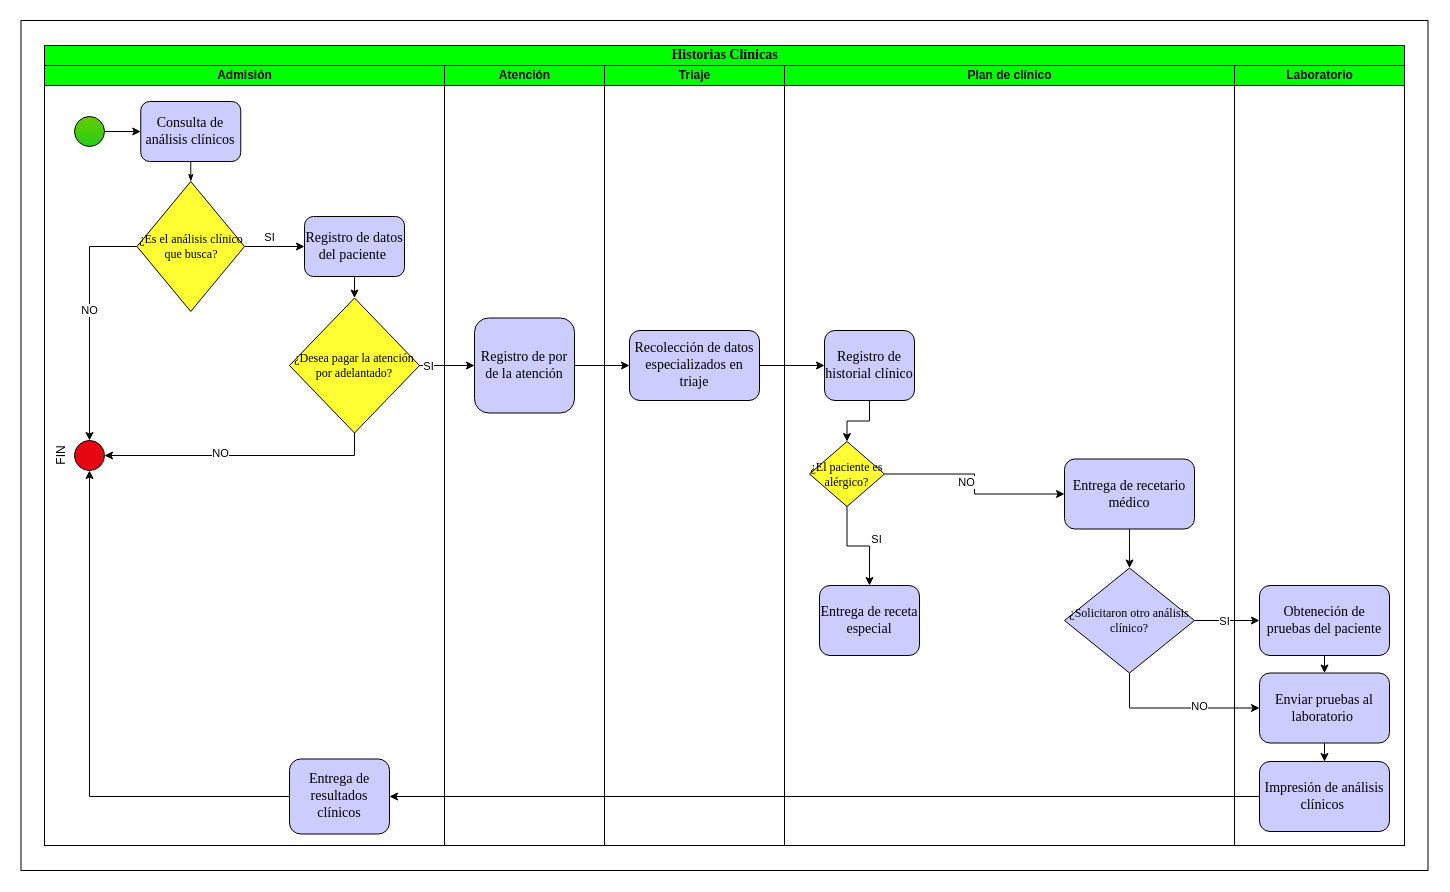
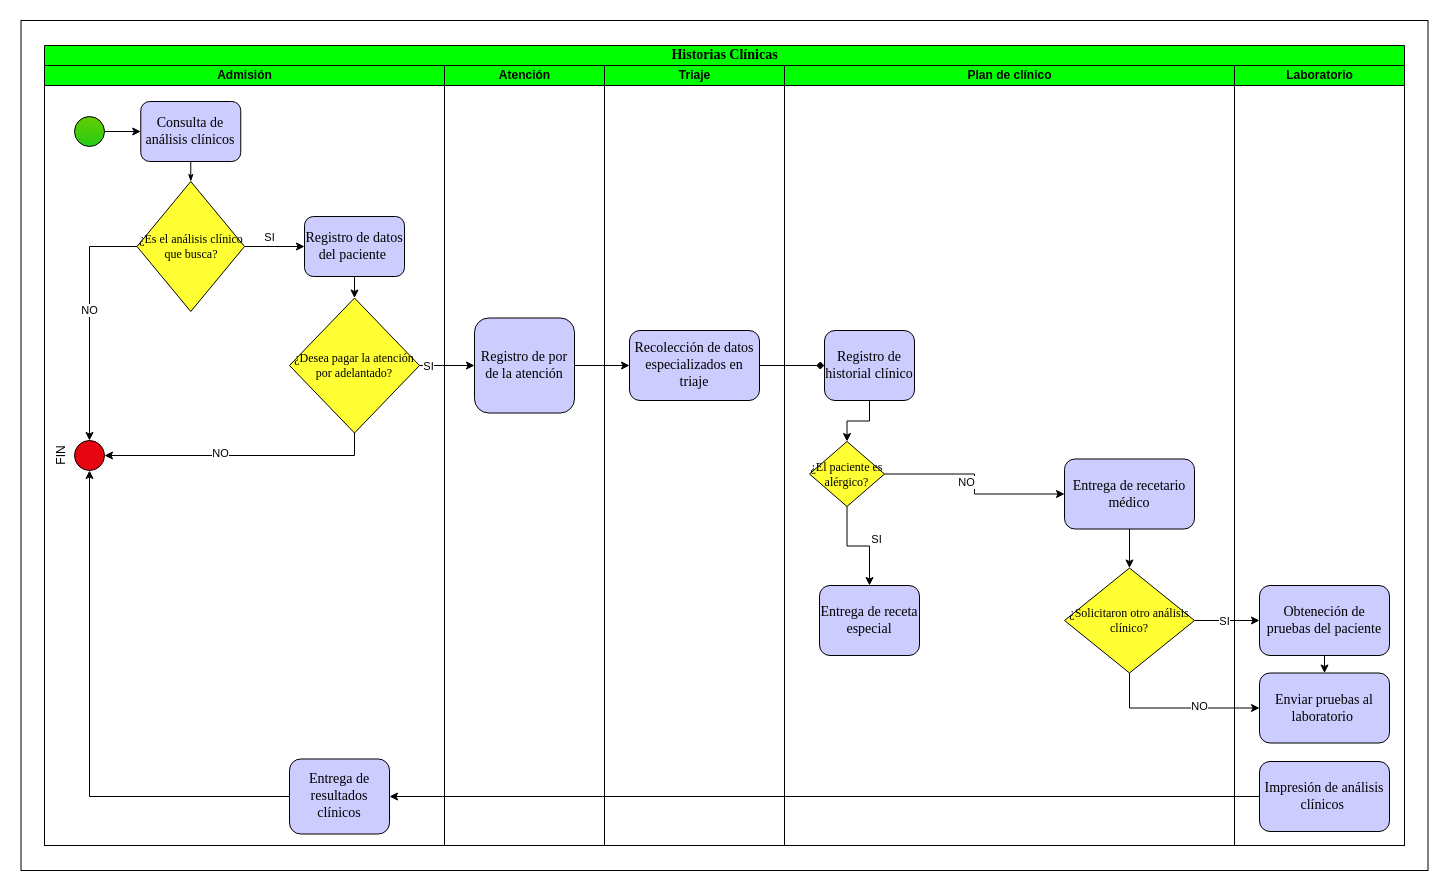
edge "Recolección de datos especializados en triaje" -> "Registro de historial clínico": arrowhead classic -> diamond
node "¿Solicitaron otro análisis clínico?": fillcolor #ccccff -> #ffff33
edge "Enviar pruebas al laboratorio" -> "Impresión de análisis clínicos": removed
